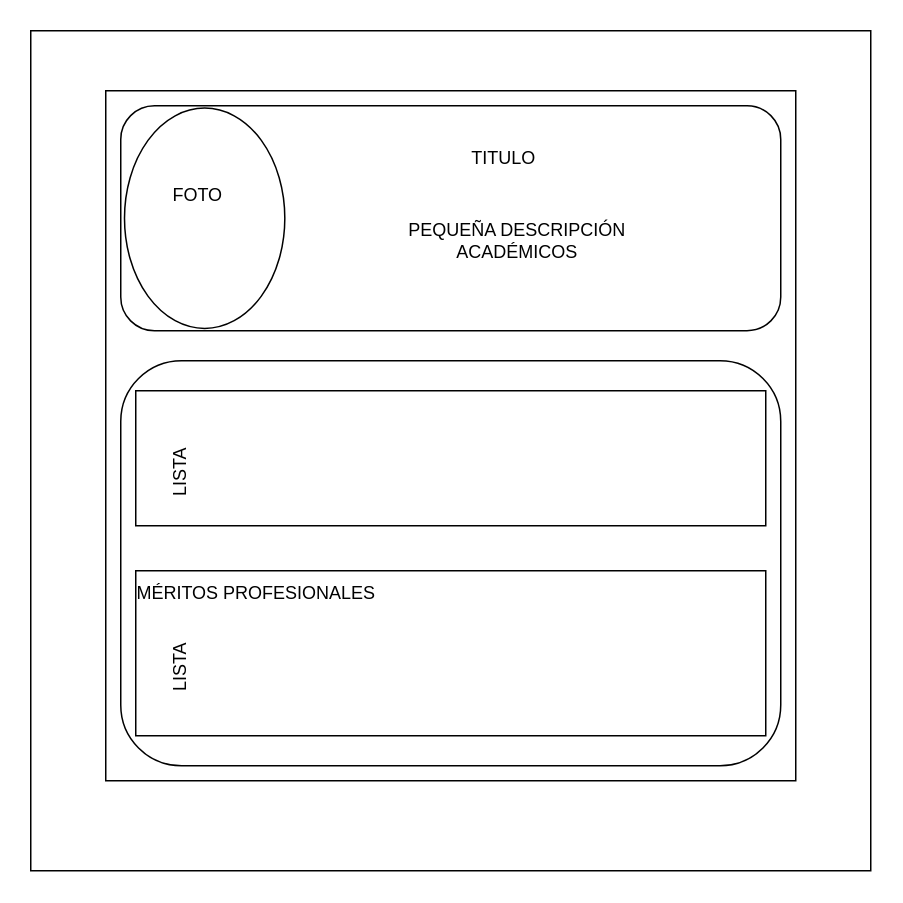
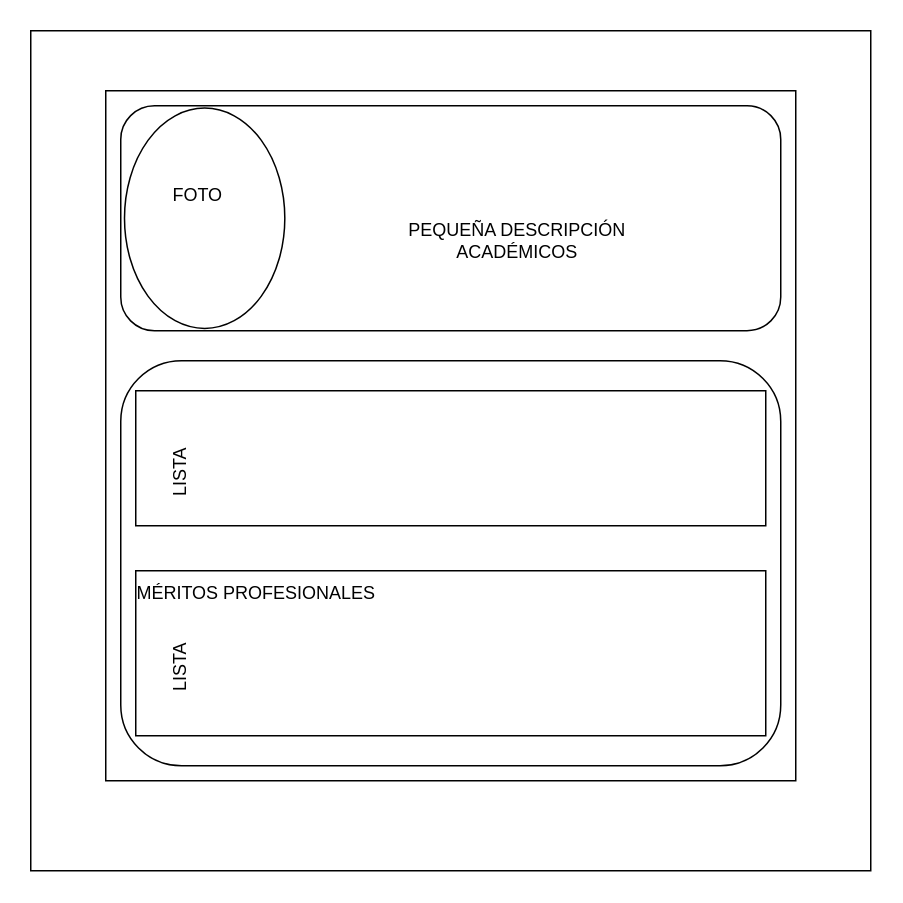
node "TITULO": removed
